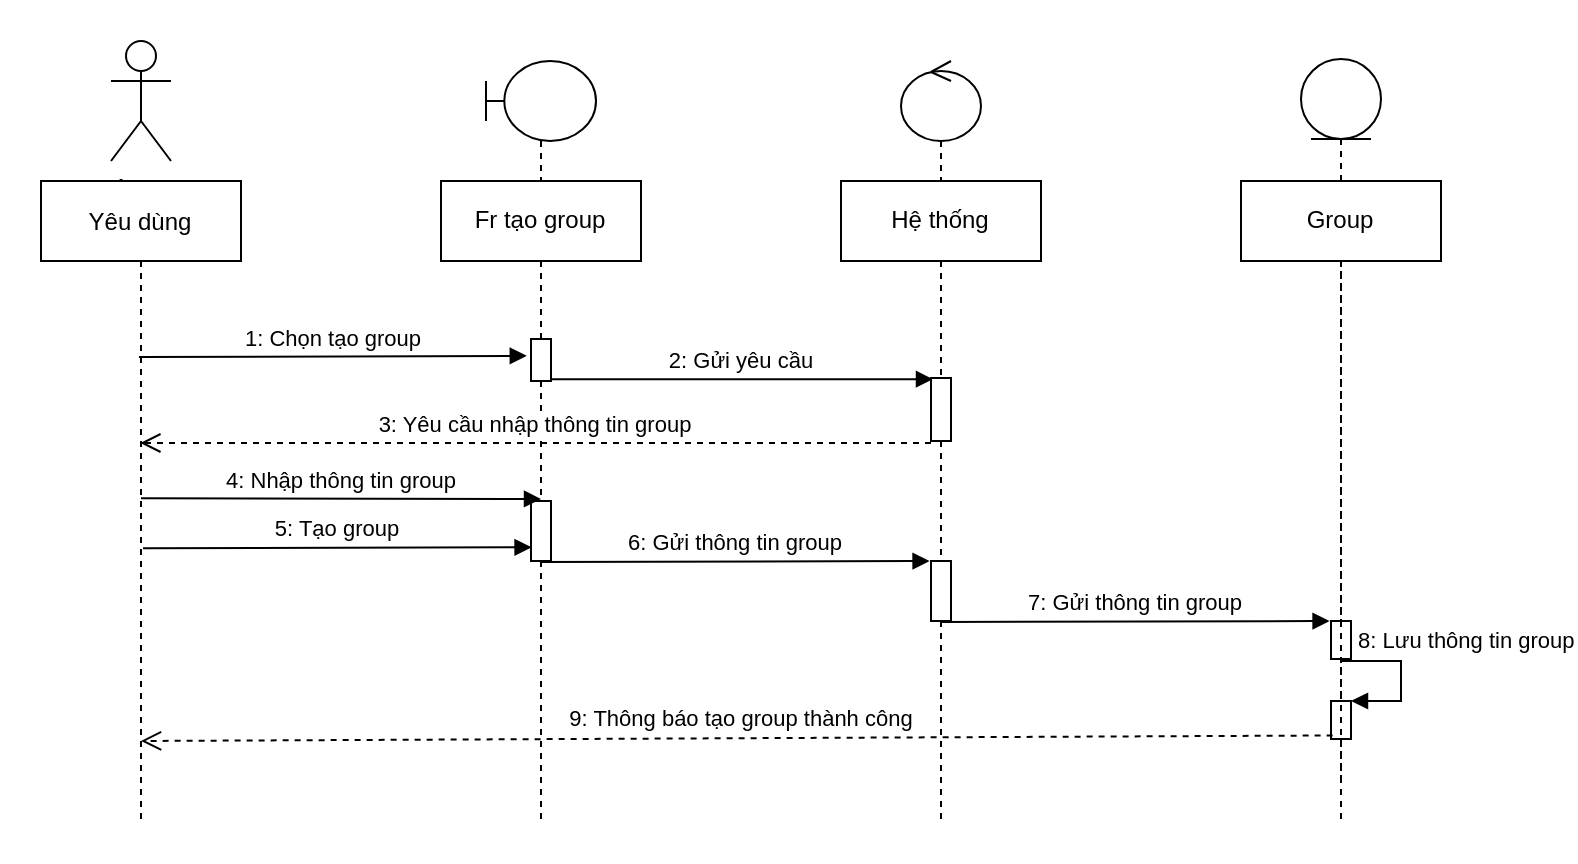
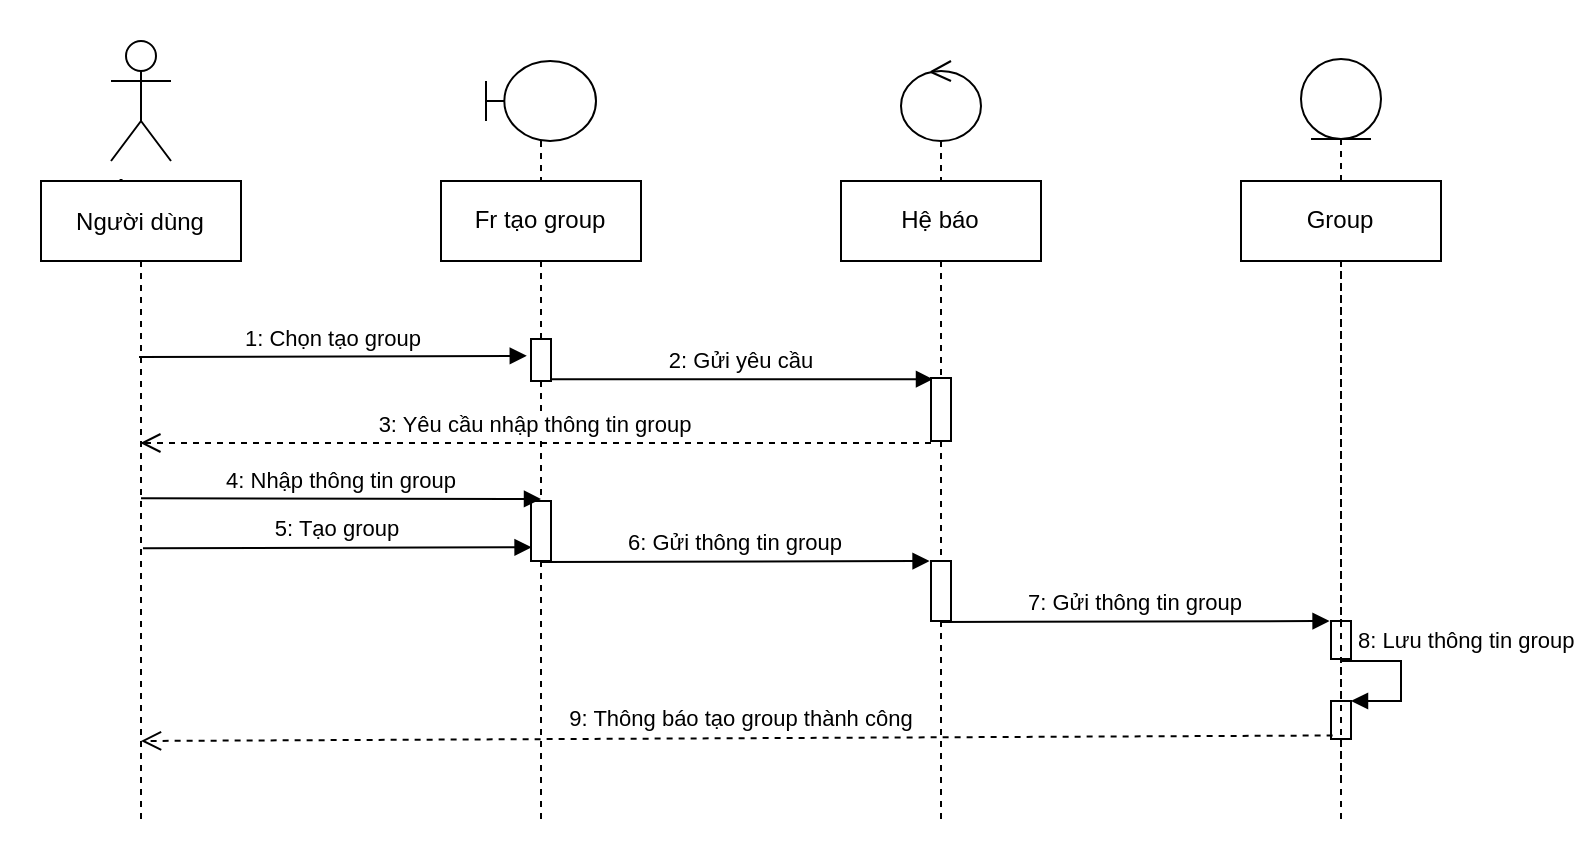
node "Hệ thống": label "Hệ thống" -> "Hệ báo"
node "Yêu dùng": label "Yêu dùng" -> "Người dùng"
